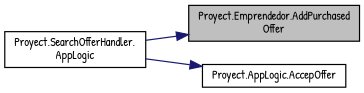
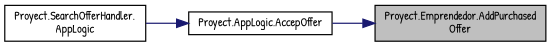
edge "Proyect.SearchOfferHandler. AppLogic" -> "Proyect.Emprendedor.AddPurchased Offer": now "Proyect.AppLogic.AccepOffer" -> "Proyect.Emprendedor.AddPurchased Offer"
